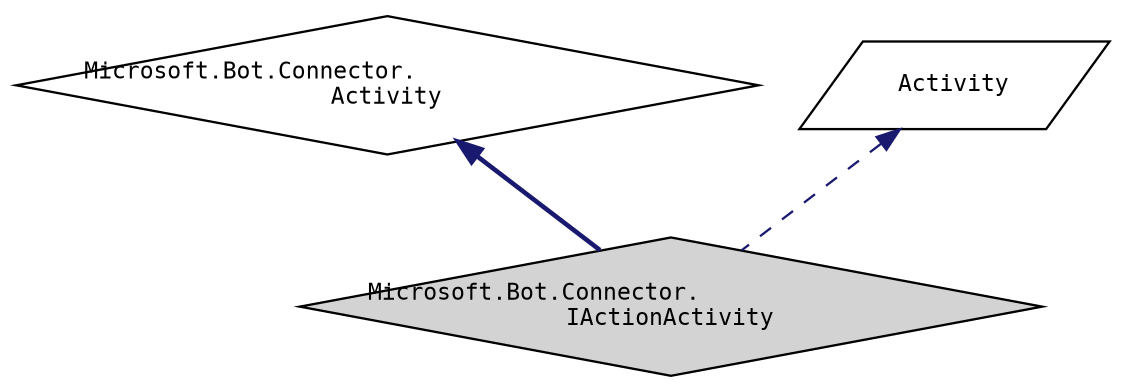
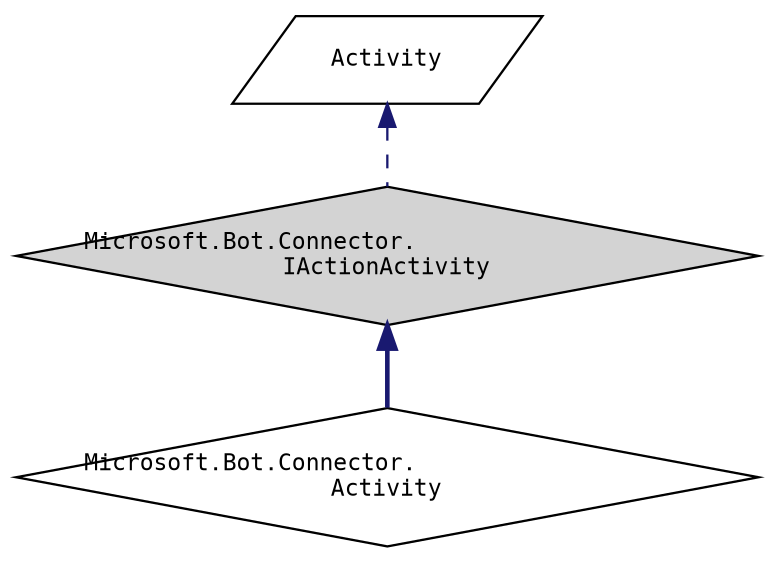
edge "Microsoft.Bot.Connector. IActionActivity" -> "Microsoft.Bot.Connector. Activity": reversed
